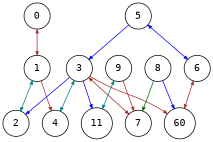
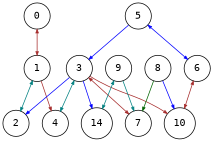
edge "9" -> "7": color brown -> teal
node "11": label "11" -> "14"
node "60": label "60" -> "10"
